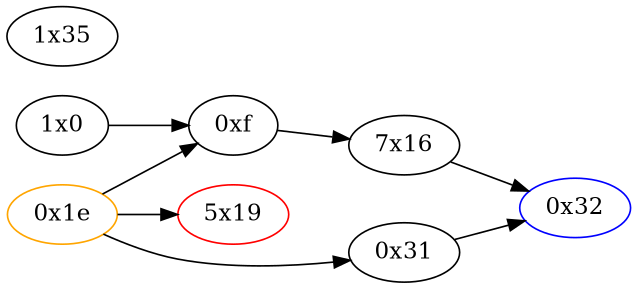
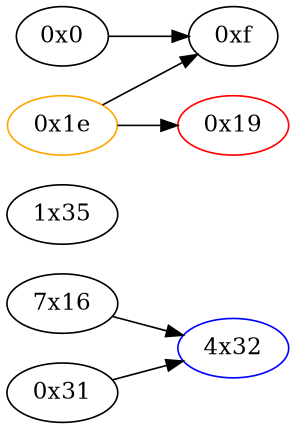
node "1x0": label "1x0" -> "0x0"
edge "0xf" -> "7x16": removed
node "0x32": label "0x32" -> "4x32"
node "5x19": label "5x19" -> "0x19"
edge "0x1e" -> "0x31": removed
